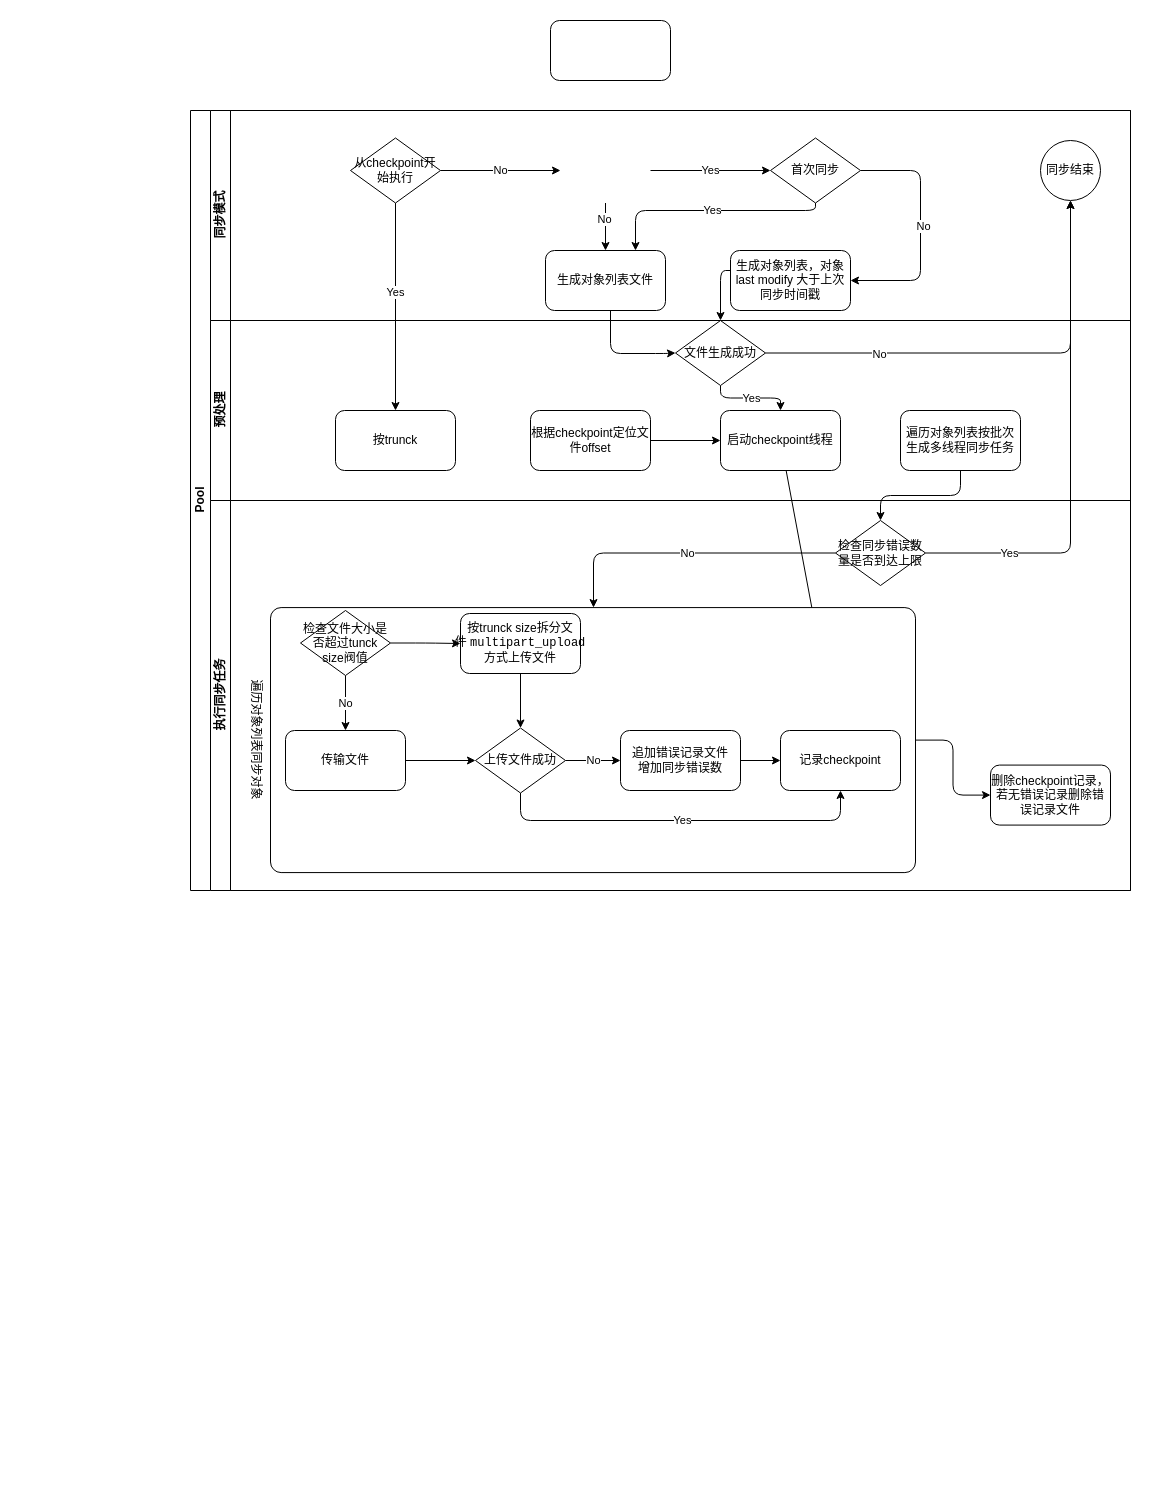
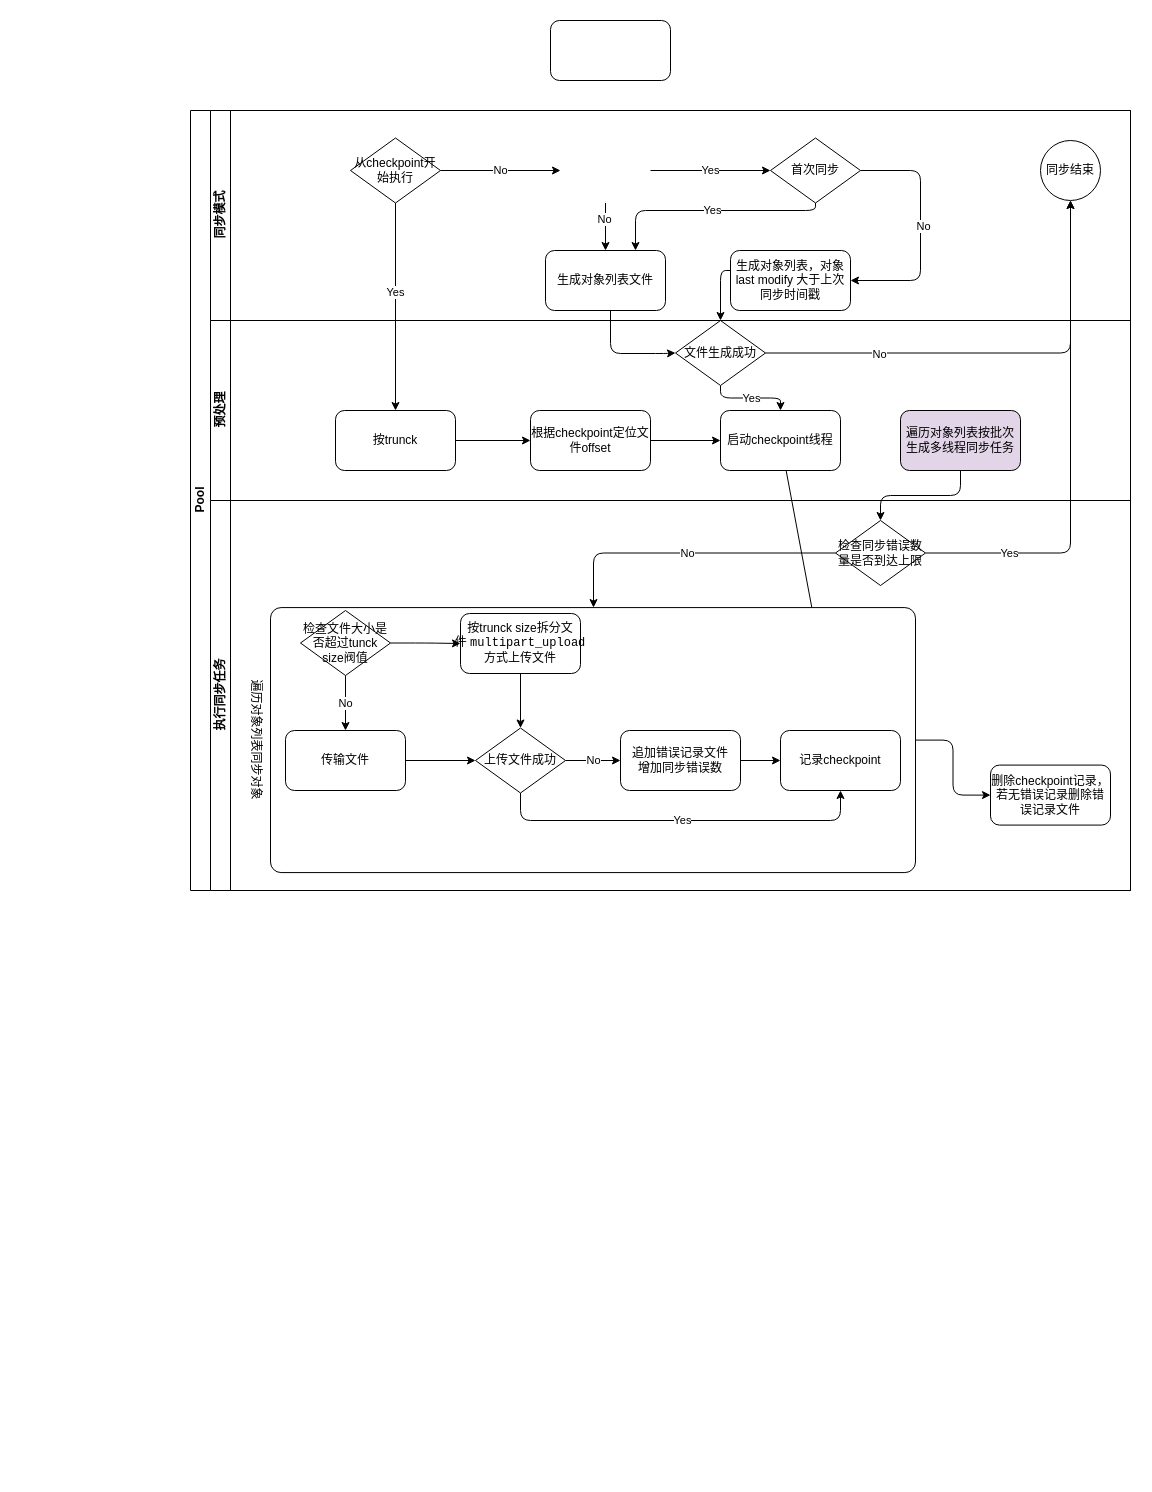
edge "按trunck" -> "根据checkpoint定位文件offset": added
node "遍历对象列表按批次生成多线程同步任务": fillcolor #ffffff -> #e1d5e7
